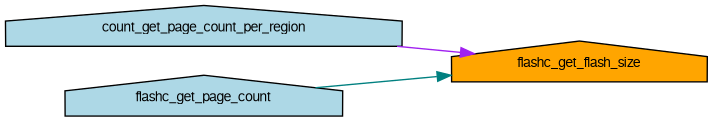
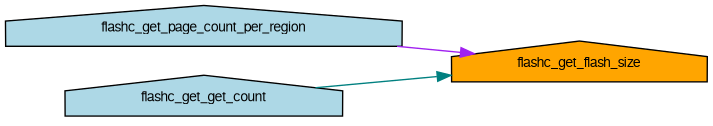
node "count_get_page_count_per_region": label "count_get_page_count_per_region" -> "flashc_get_page_count_per_region"
node "flashc_get_page_count": label "flashc_get_page_count" -> "flashc_get_get_count"
